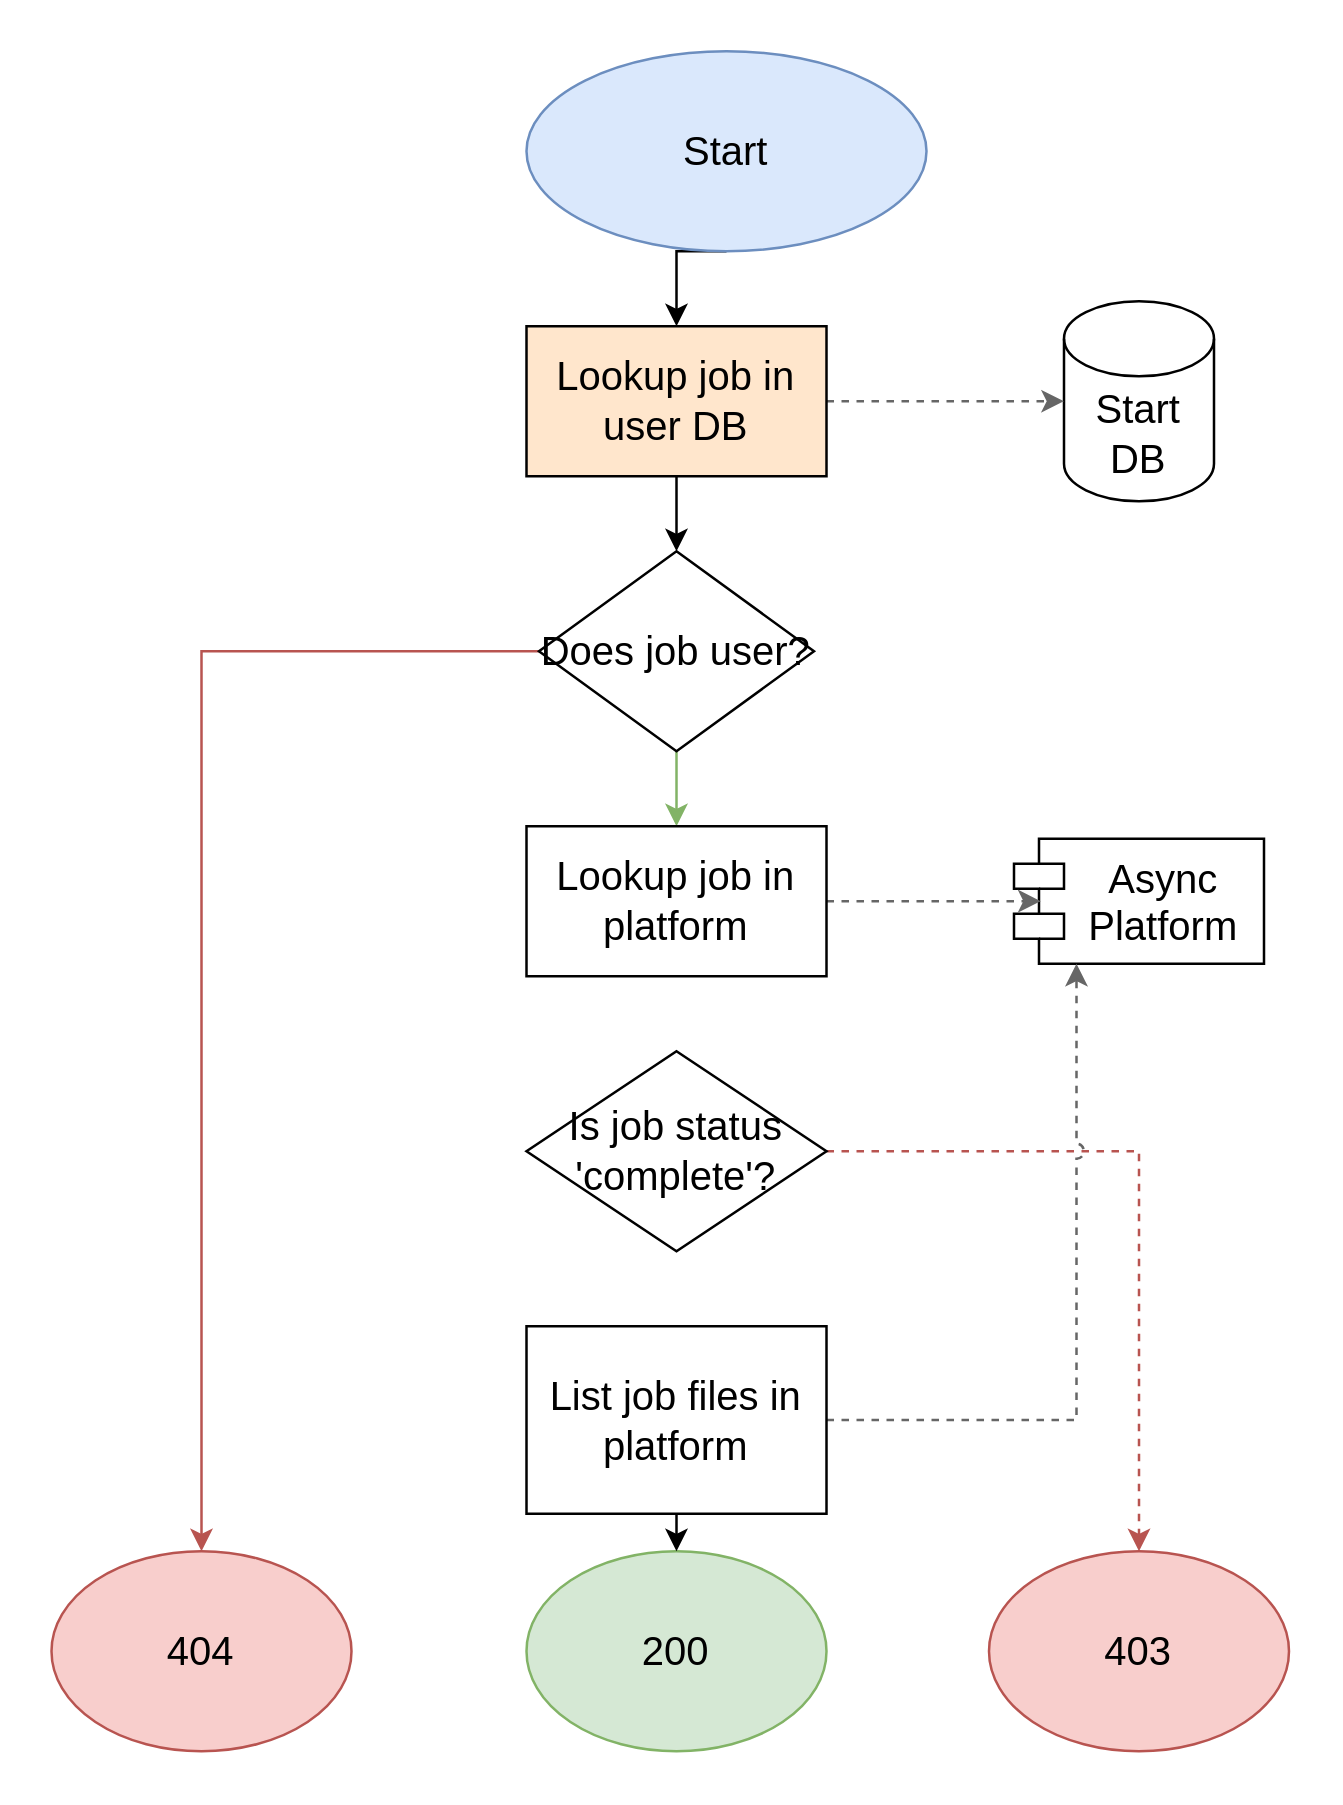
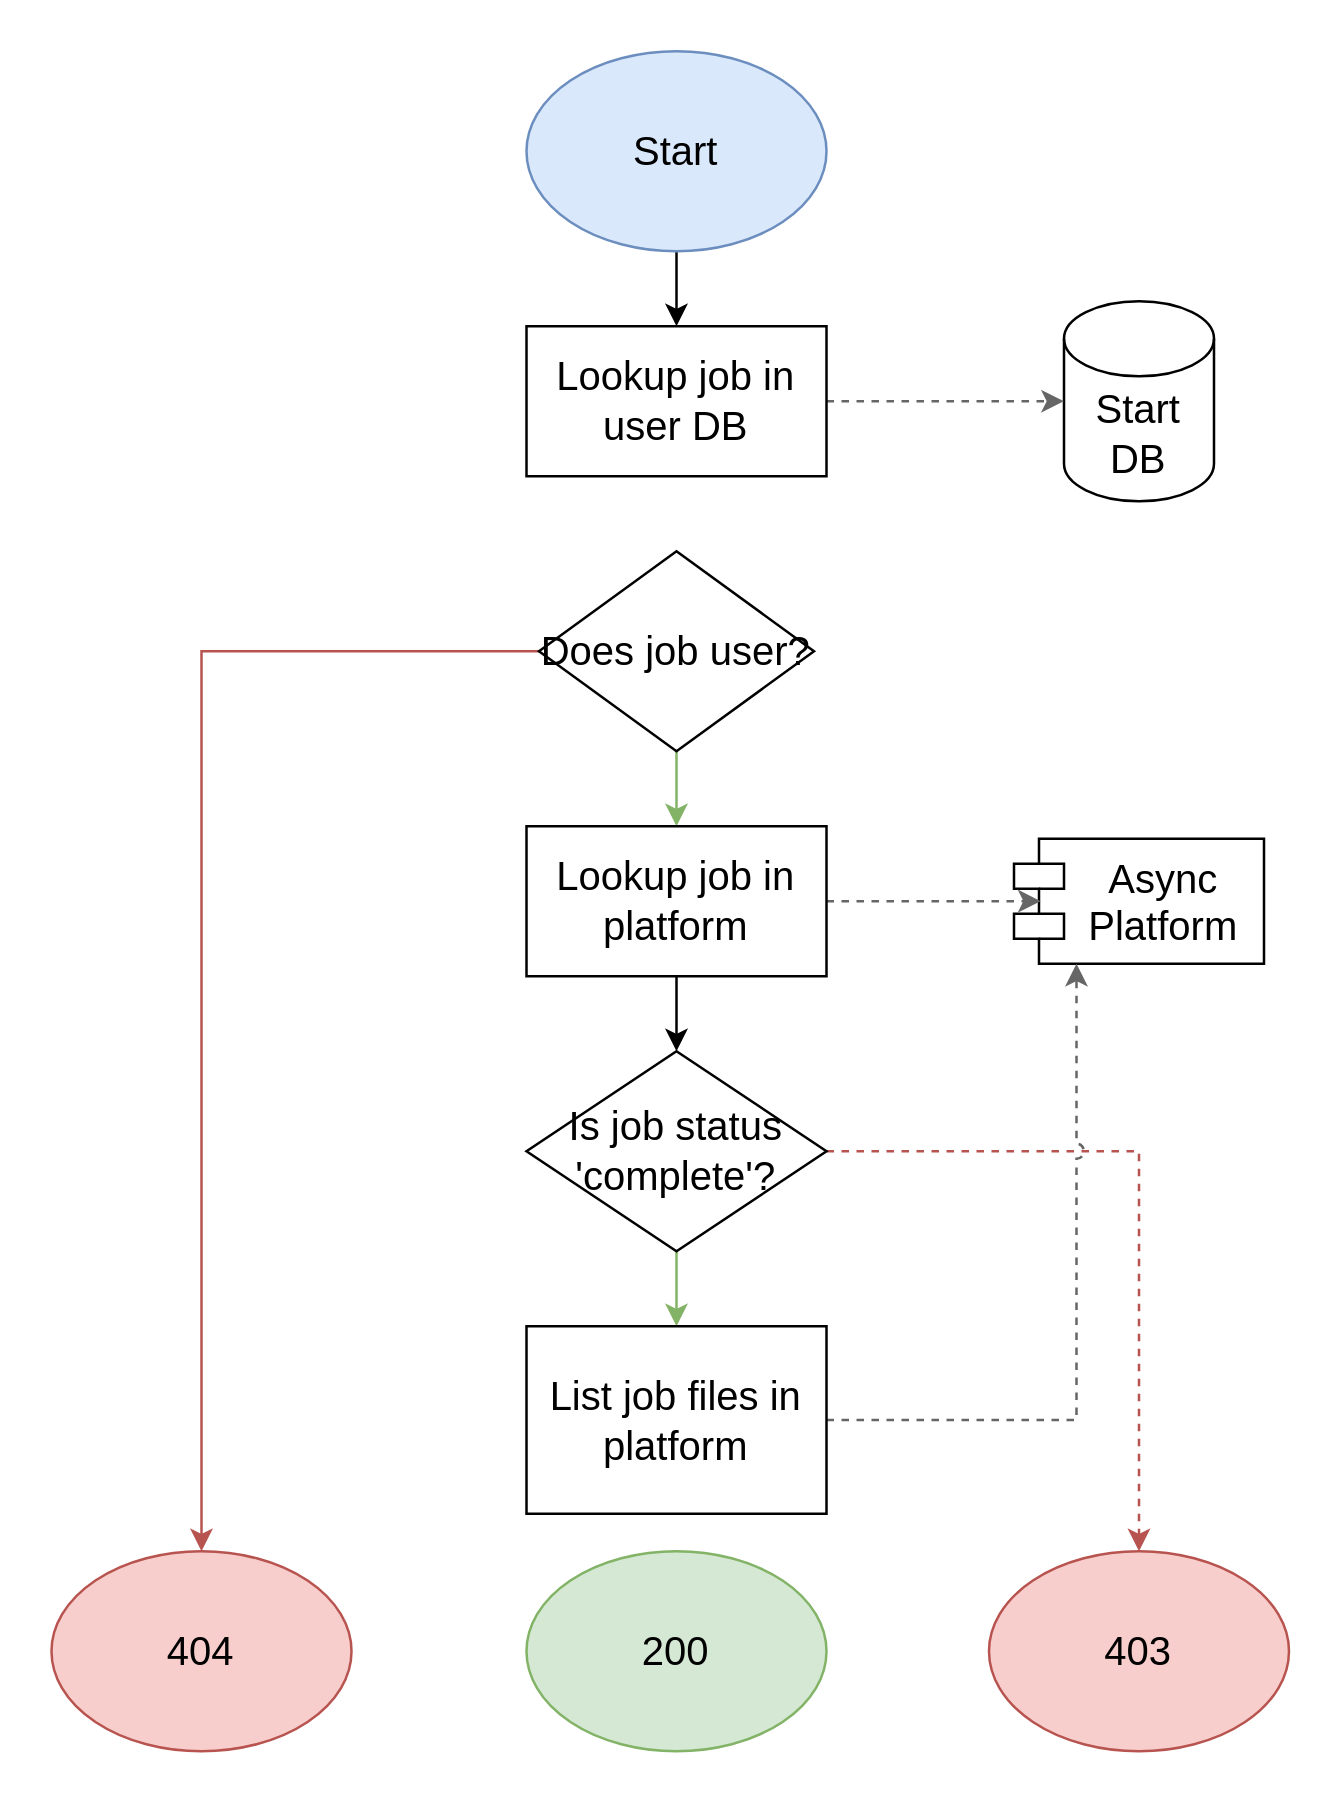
node "Start": size 400x200 -> 300x200
node "Lookup job in user DB": fillcolor #ffe6cc -> #ffffff
edge "Lookup job in user DB" -> "Does job user?": removed
edge "Lookup job in platform" -> "Is job status 'complete'?": added
edge "Is job status 'complete'?" -> "List job files in platform": added
edge "List job files in platform" -> "200": removed
